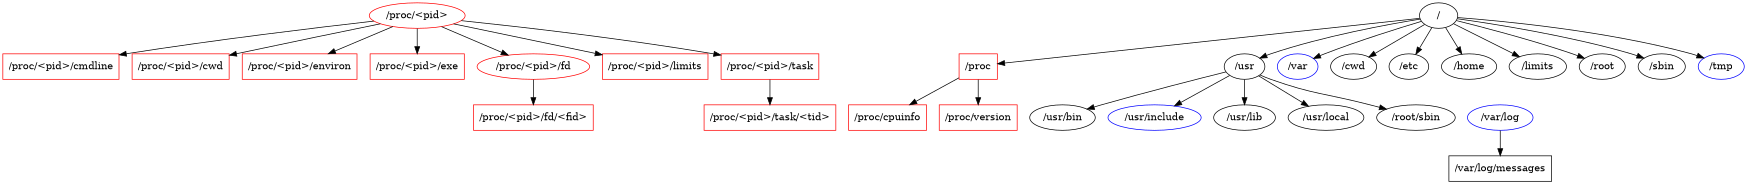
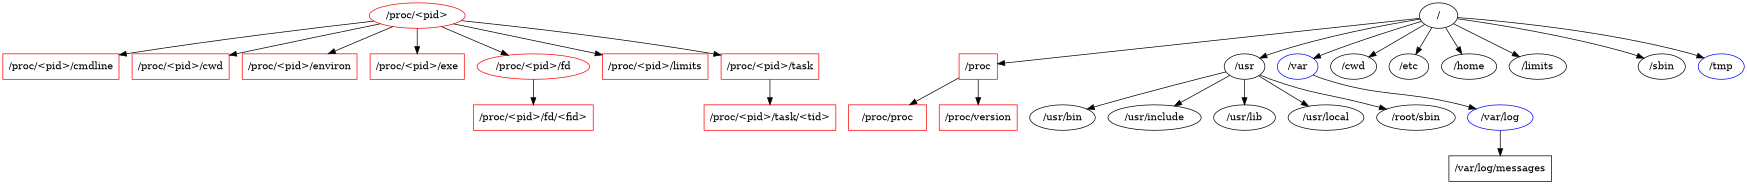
node "/root": removed
edge "/var" -> "/var/log": added
node "/proc/cpuinfo": label "/proc/cpuinfo" -> "/proc/proc"
node "/usr/include": color blue -> black
